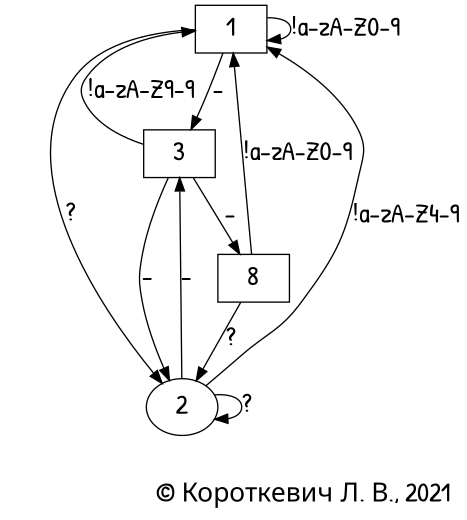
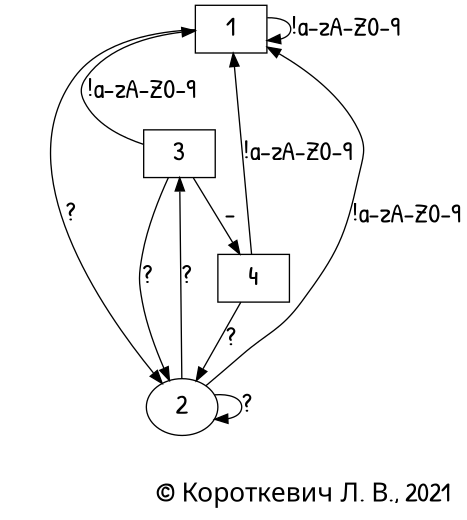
edge "1" -> "3": removed, label "-"
edge "3" -> "1": label "!a-zA-Z9-9" -> "!a-zA-Z0-9"
edge "2" -> "1": label "!a-zA-Z4-9" -> "!a-zA-Z0-9"
edge "3" -> "2": label "-" -> "?"
edge "2" -> "3": label "-" -> "?"
node "8": label "8" -> "4"
